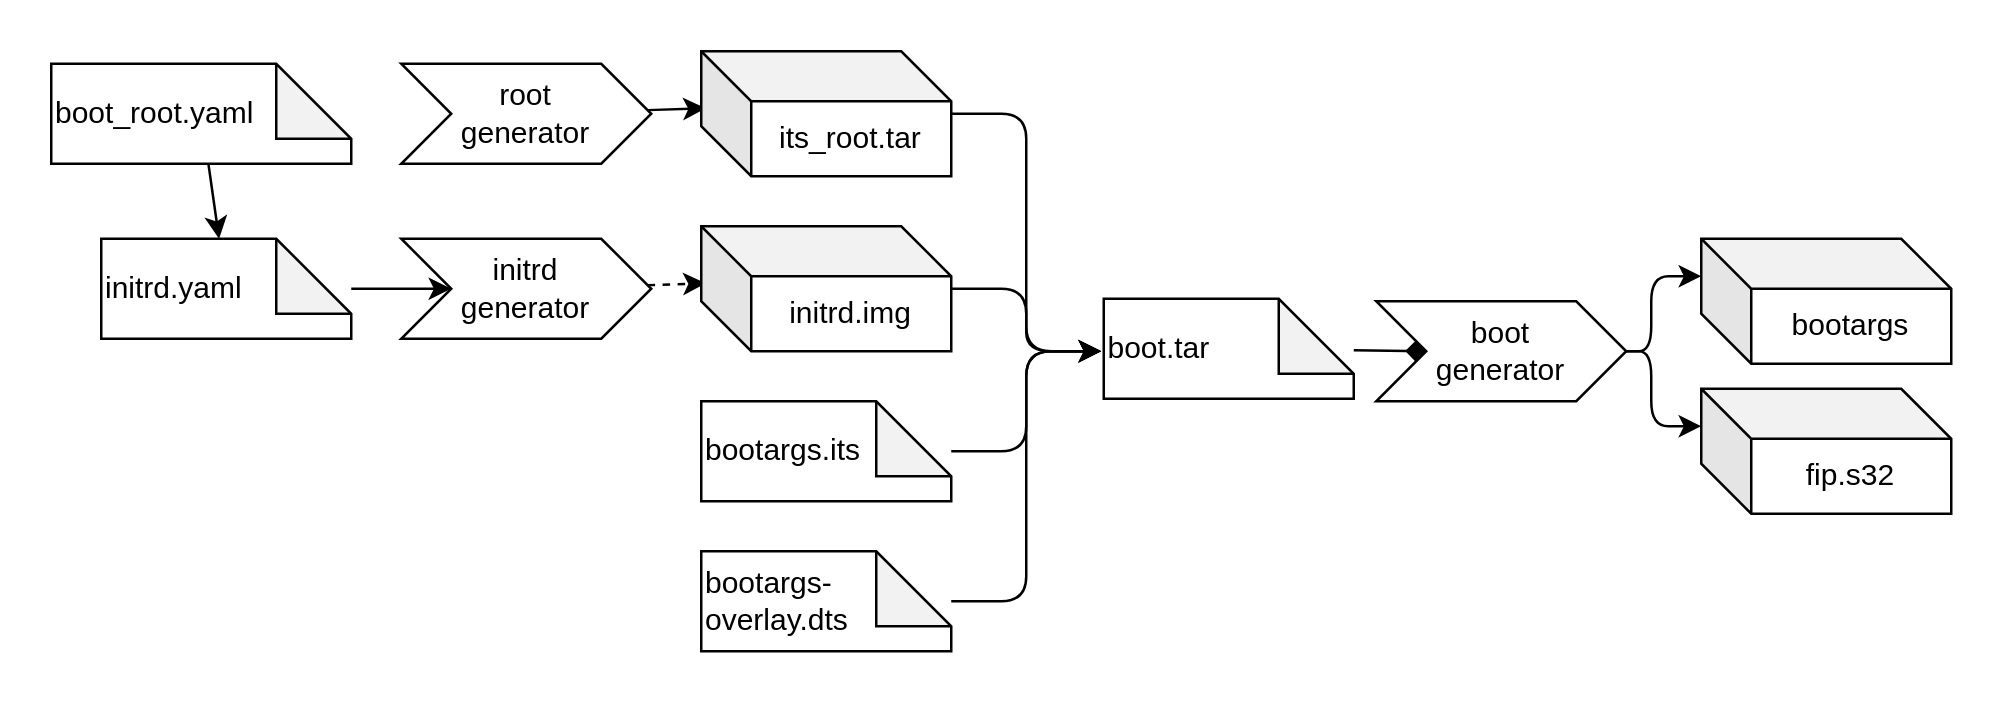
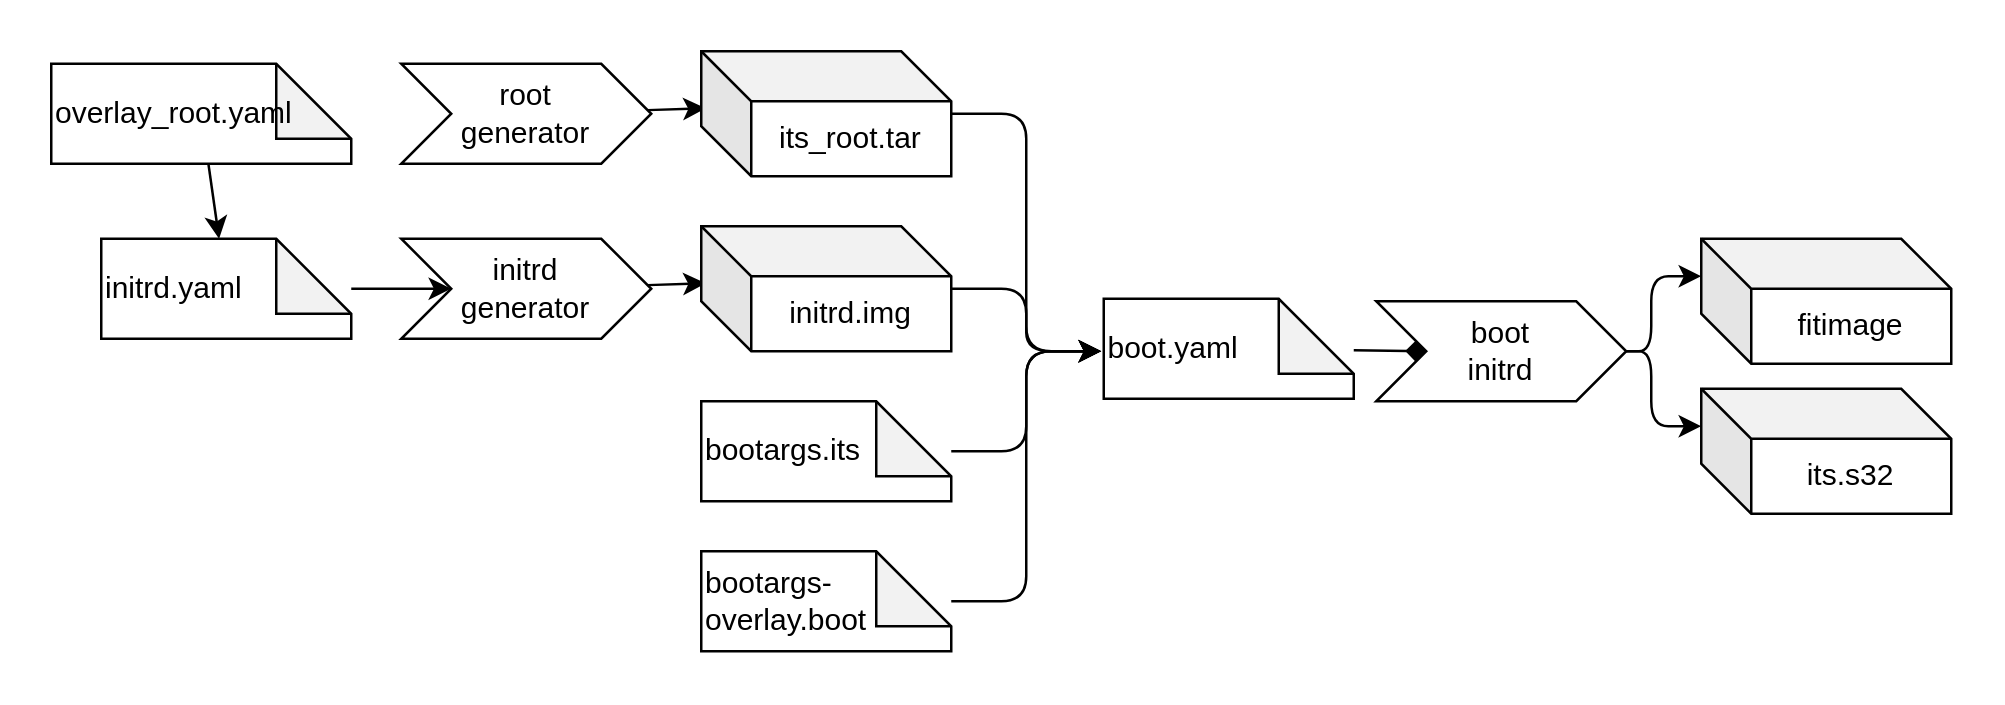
node "boot_root.yaml": label "boot_root.yaml" -> "overlay_root.yaml"
edge "initrd generator" -> "initrd.img": style dashed -> solid
node "bootargs": label "bootargs" -> "fitimage"
node "boot.tar": label "boot.tar" -> "boot.yaml"
node "boot generator": label "boot generator" -> "boot initrd"
node "fip.s32": label "fip.s32" -> "its.s32"
node "bootargs-overlay.dts": label "bootargs-overlay.dts" -> "bootargs-overlay.boot"
